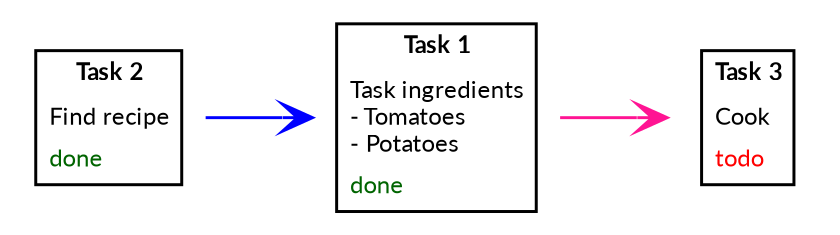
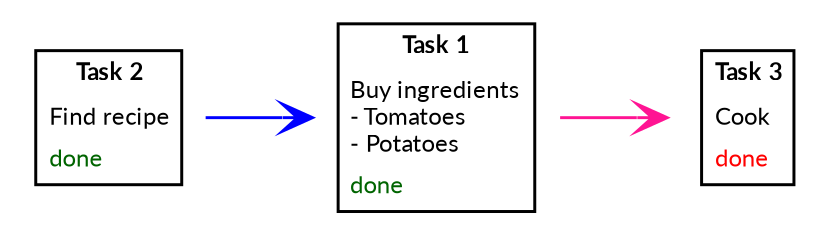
node "Task 1": text "Task ingredients" -> "Buy ingredients"
node "Task 3": text "todo" -> "done"
